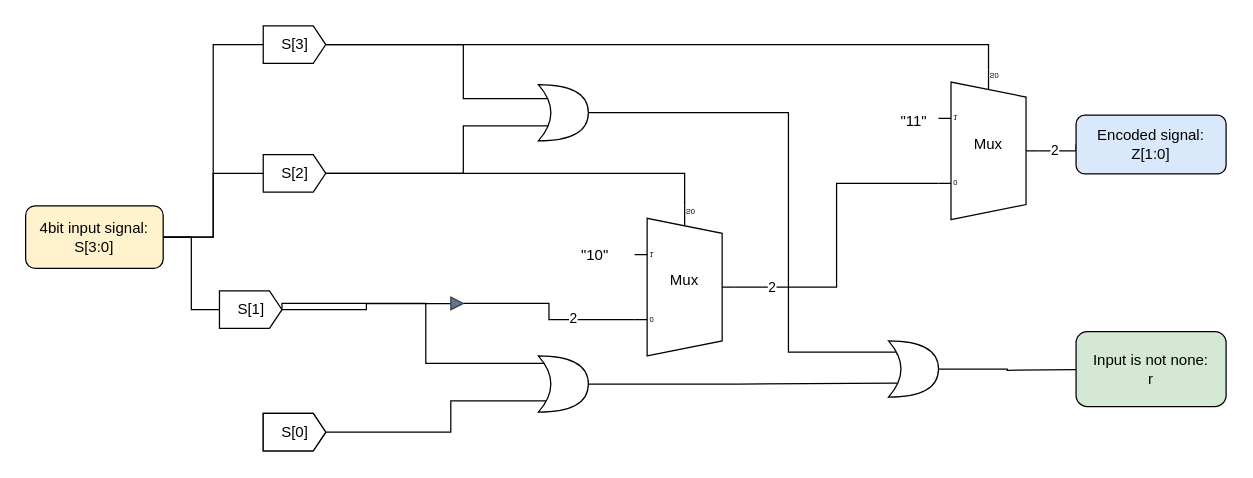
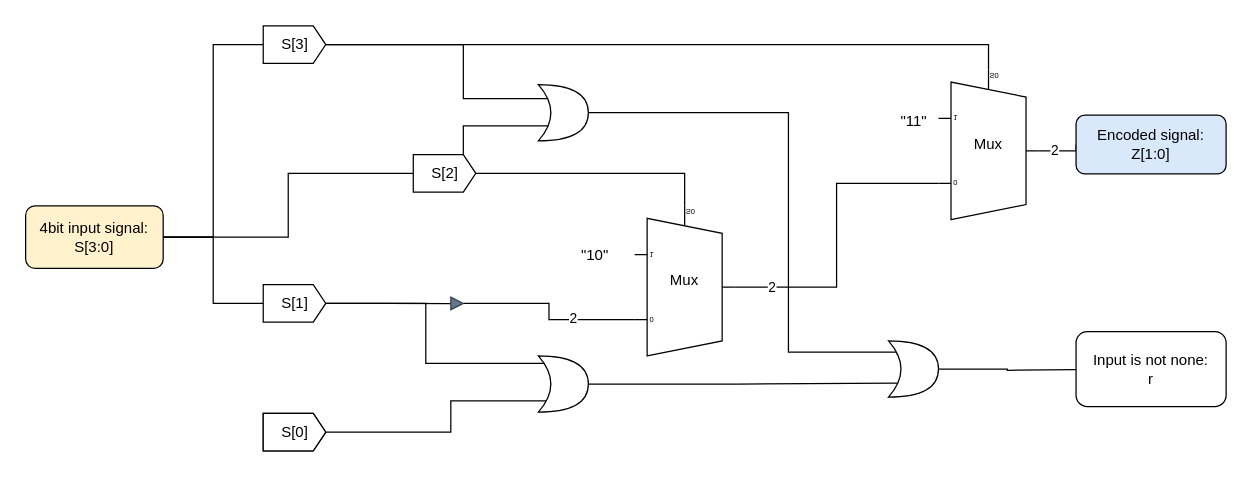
node "S[2]": moved (294, 173) -> (444, 173)
node "S[1]": moved (251, 309) -> (294, 303)
node "Input is not none: r": fillcolor #d5e8d4 -> #ffffff
